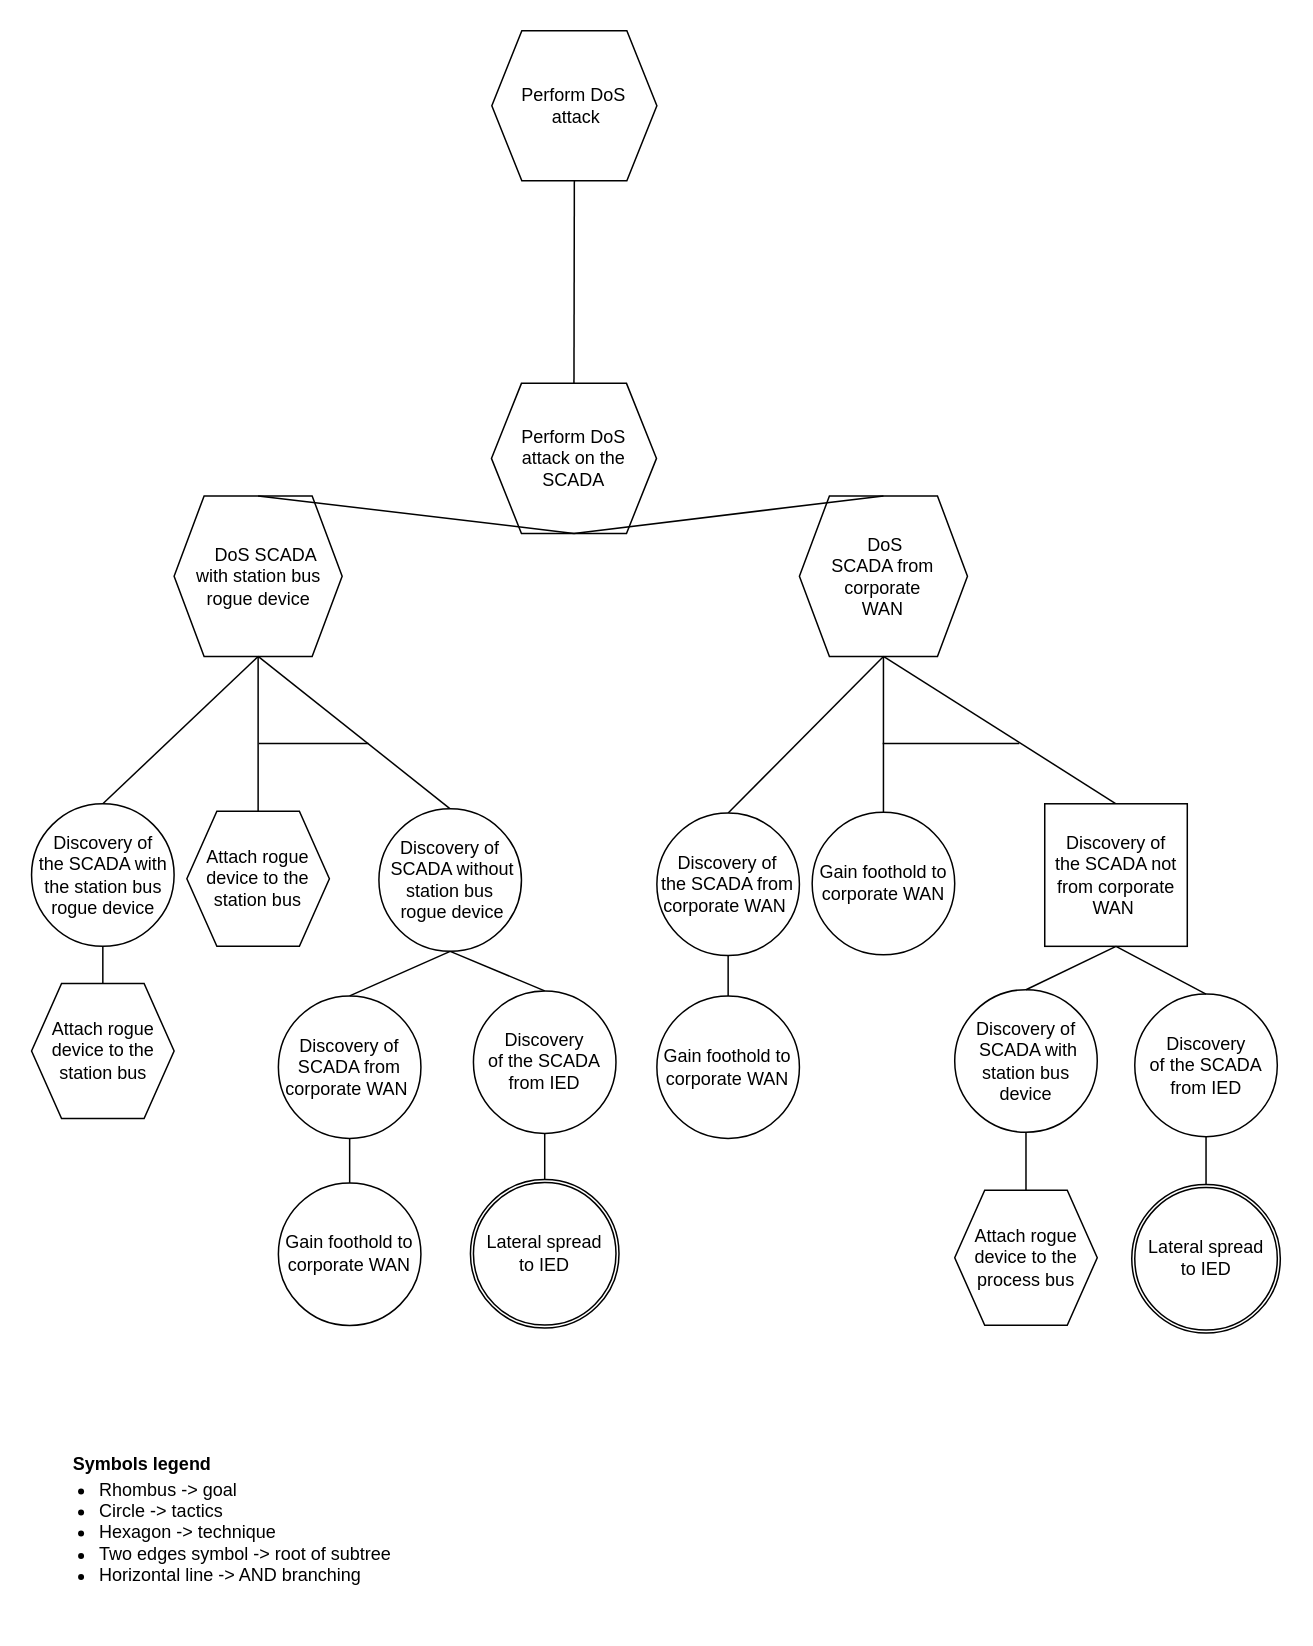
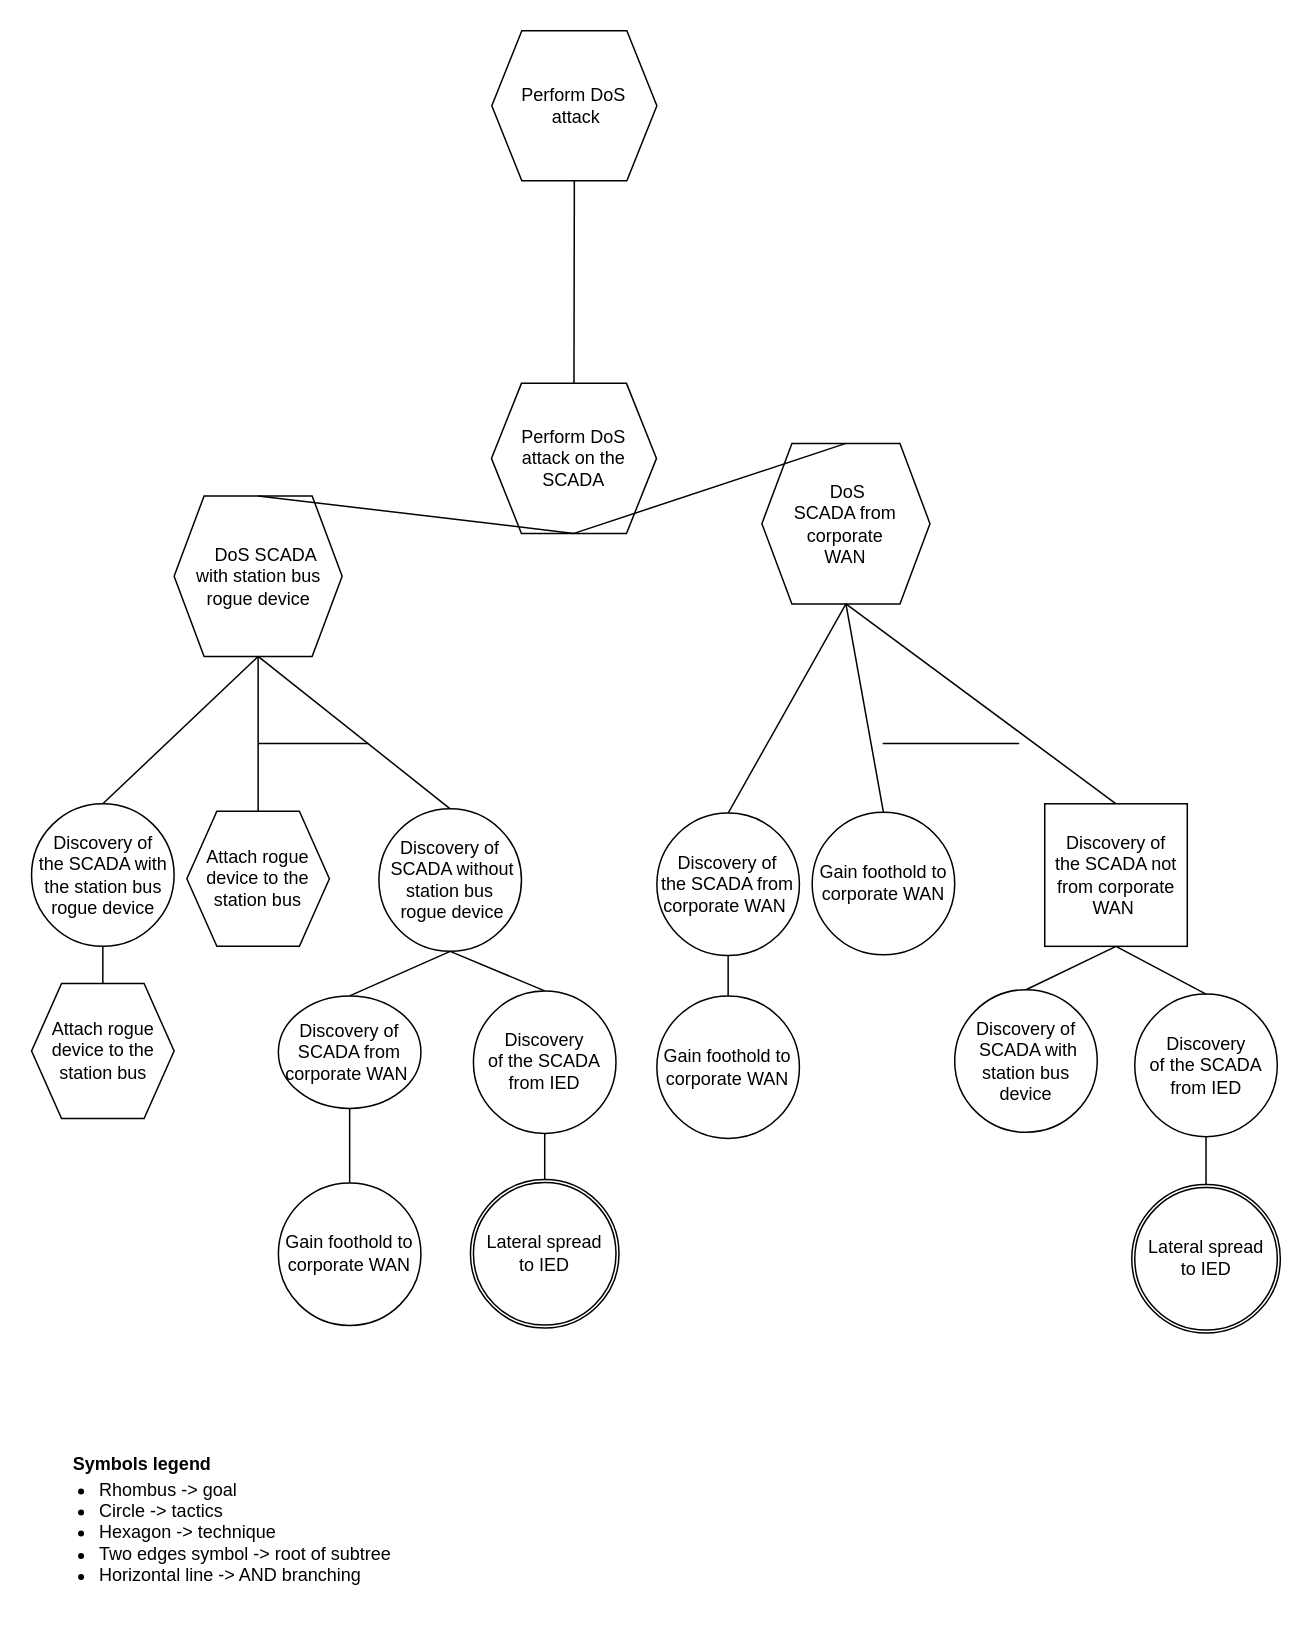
node "DoS SCADA from corporate WAN": moved (883, 576) -> (846, 524)
node "Discovery of SCADA from corporate WAN": size 143x143 -> 143x113
edge "Discovery of SCADA with station bus device" -- "Attach rogue device to the process bus": removed
node "Attach rogue device to the process bus": removed
